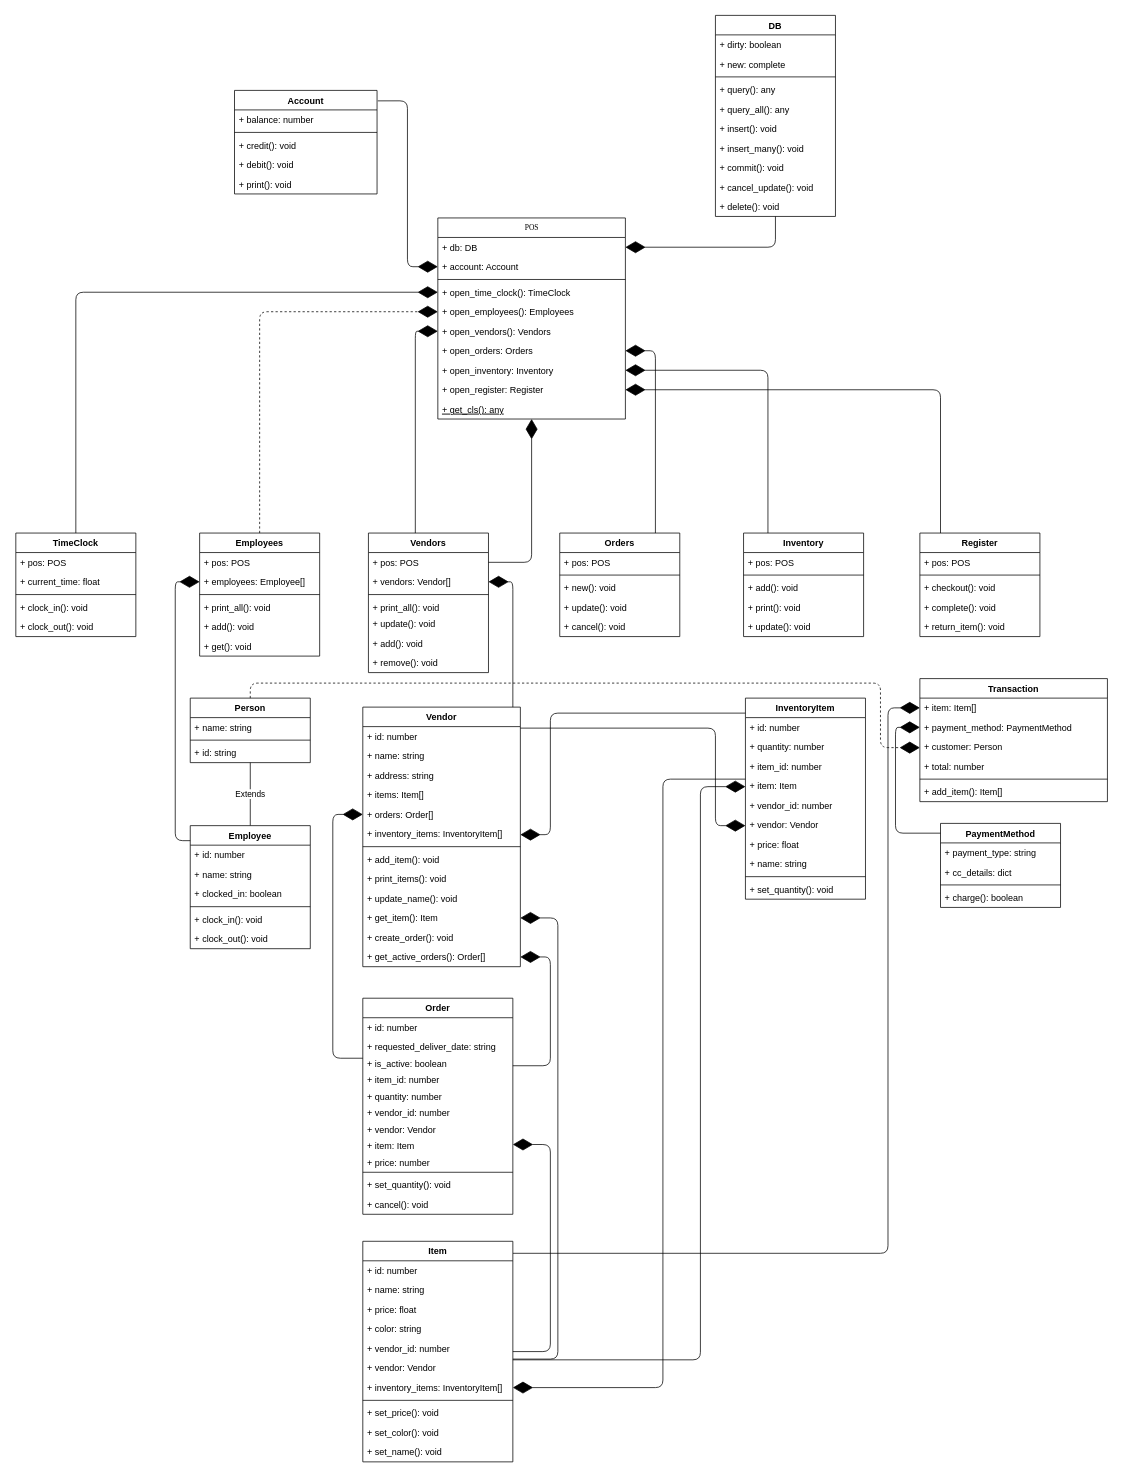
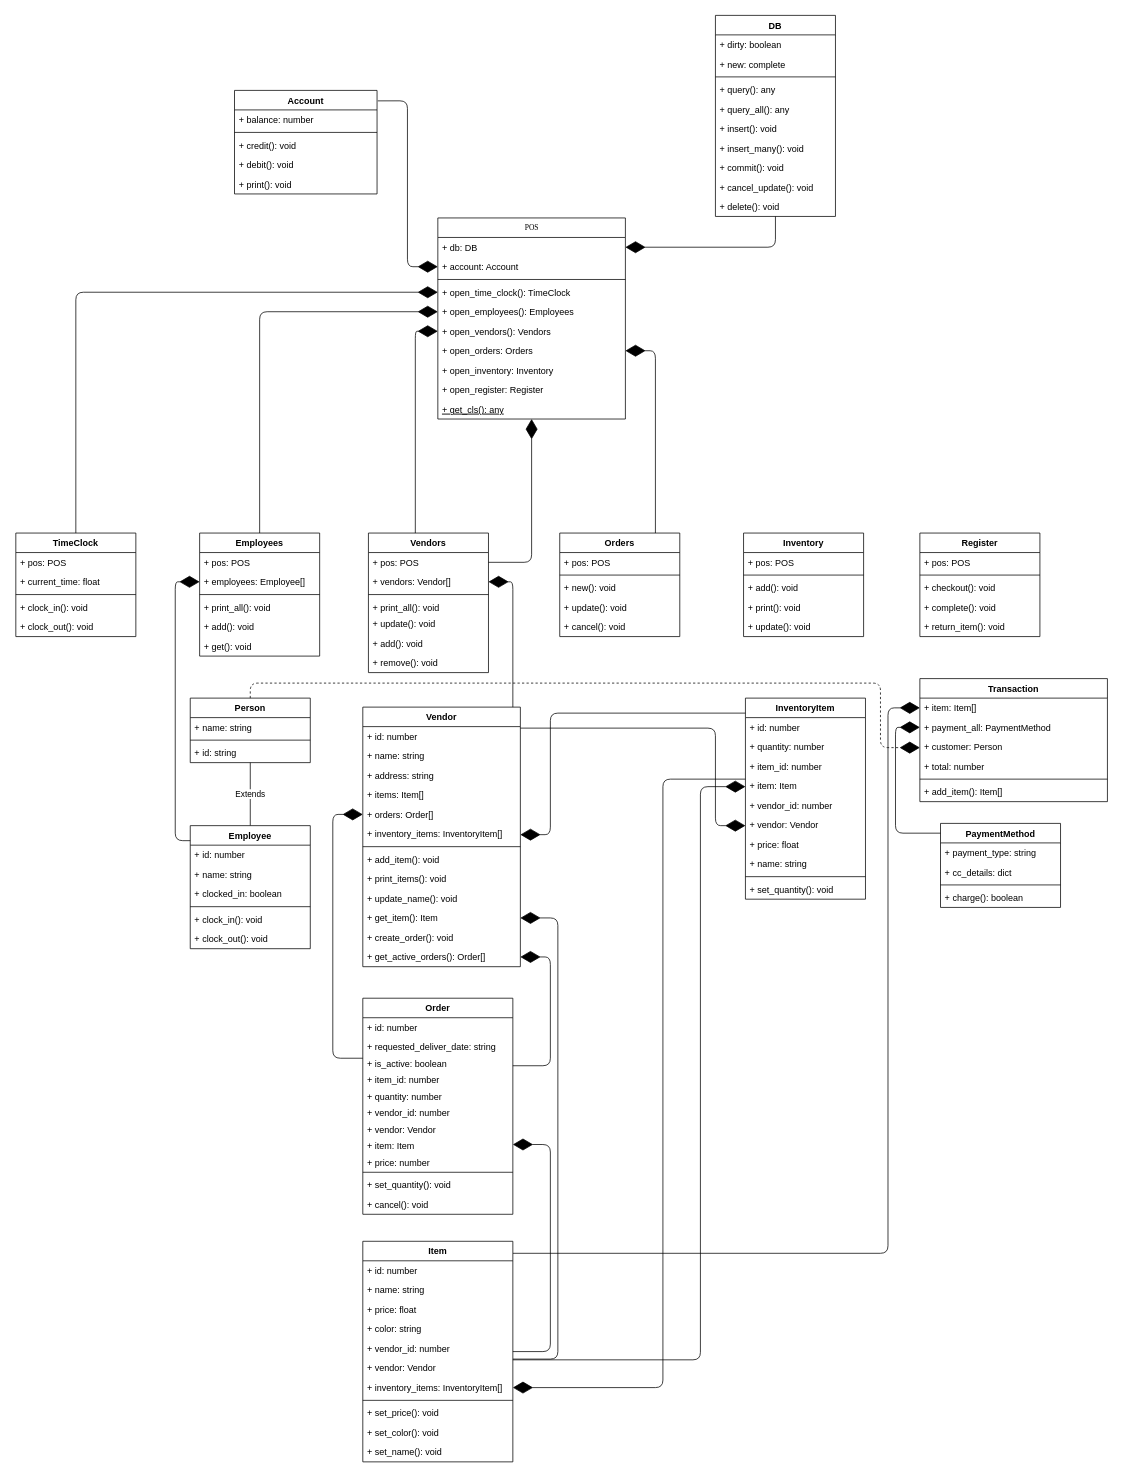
edge "Employees" -> "+ open_employees(): Employees": style dashed -> solid
edge "Inventory" -> "+ open_inventory: Inventory": removed
edge "Register" -> "+ open_register: Register": removed
node "+ payment_method: PaymentMethod": label "+ payment_method: PaymentMethod" -> "+ payment_all: PaymentMethod"
